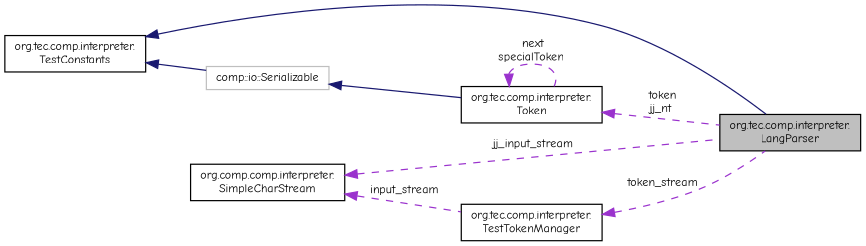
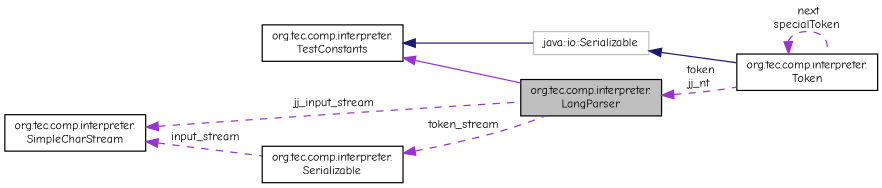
edge "org.tec.comp.interpreter. LangParser" -> "org.tec.comp.interpreter. TestConstants": color midnightblue -> darkorchid3
node "comp::io::Serializable": label "comp::io::Serializable" -> "java::io::Serializable"
edge "org.tec.comp.interpreter. LangParser" -> "org.tec.comp.interpreter. Token": reversed
node "org.comp.comp.interpreter. SimpleCharStream": label "org.comp.comp.interpreter. SimpleCharStream" -> "org.tec.comp.interpreter. SimpleCharStream"
node "org.tec.comp.interpreter. TestTokenManager": label "org.tec.comp.interpreter. TestTokenManager" -> "org.tec.comp.interpreter. Serializable"
